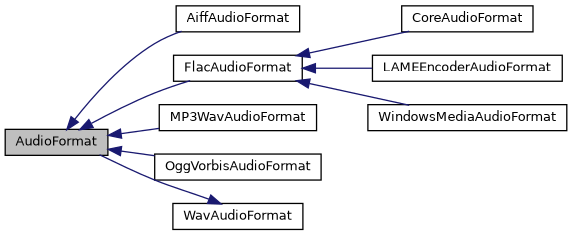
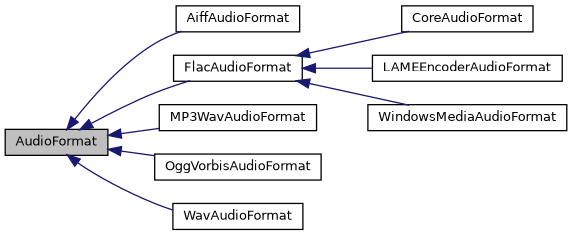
edge "AudioFormat" -> "WavAudioFormat": reversed
